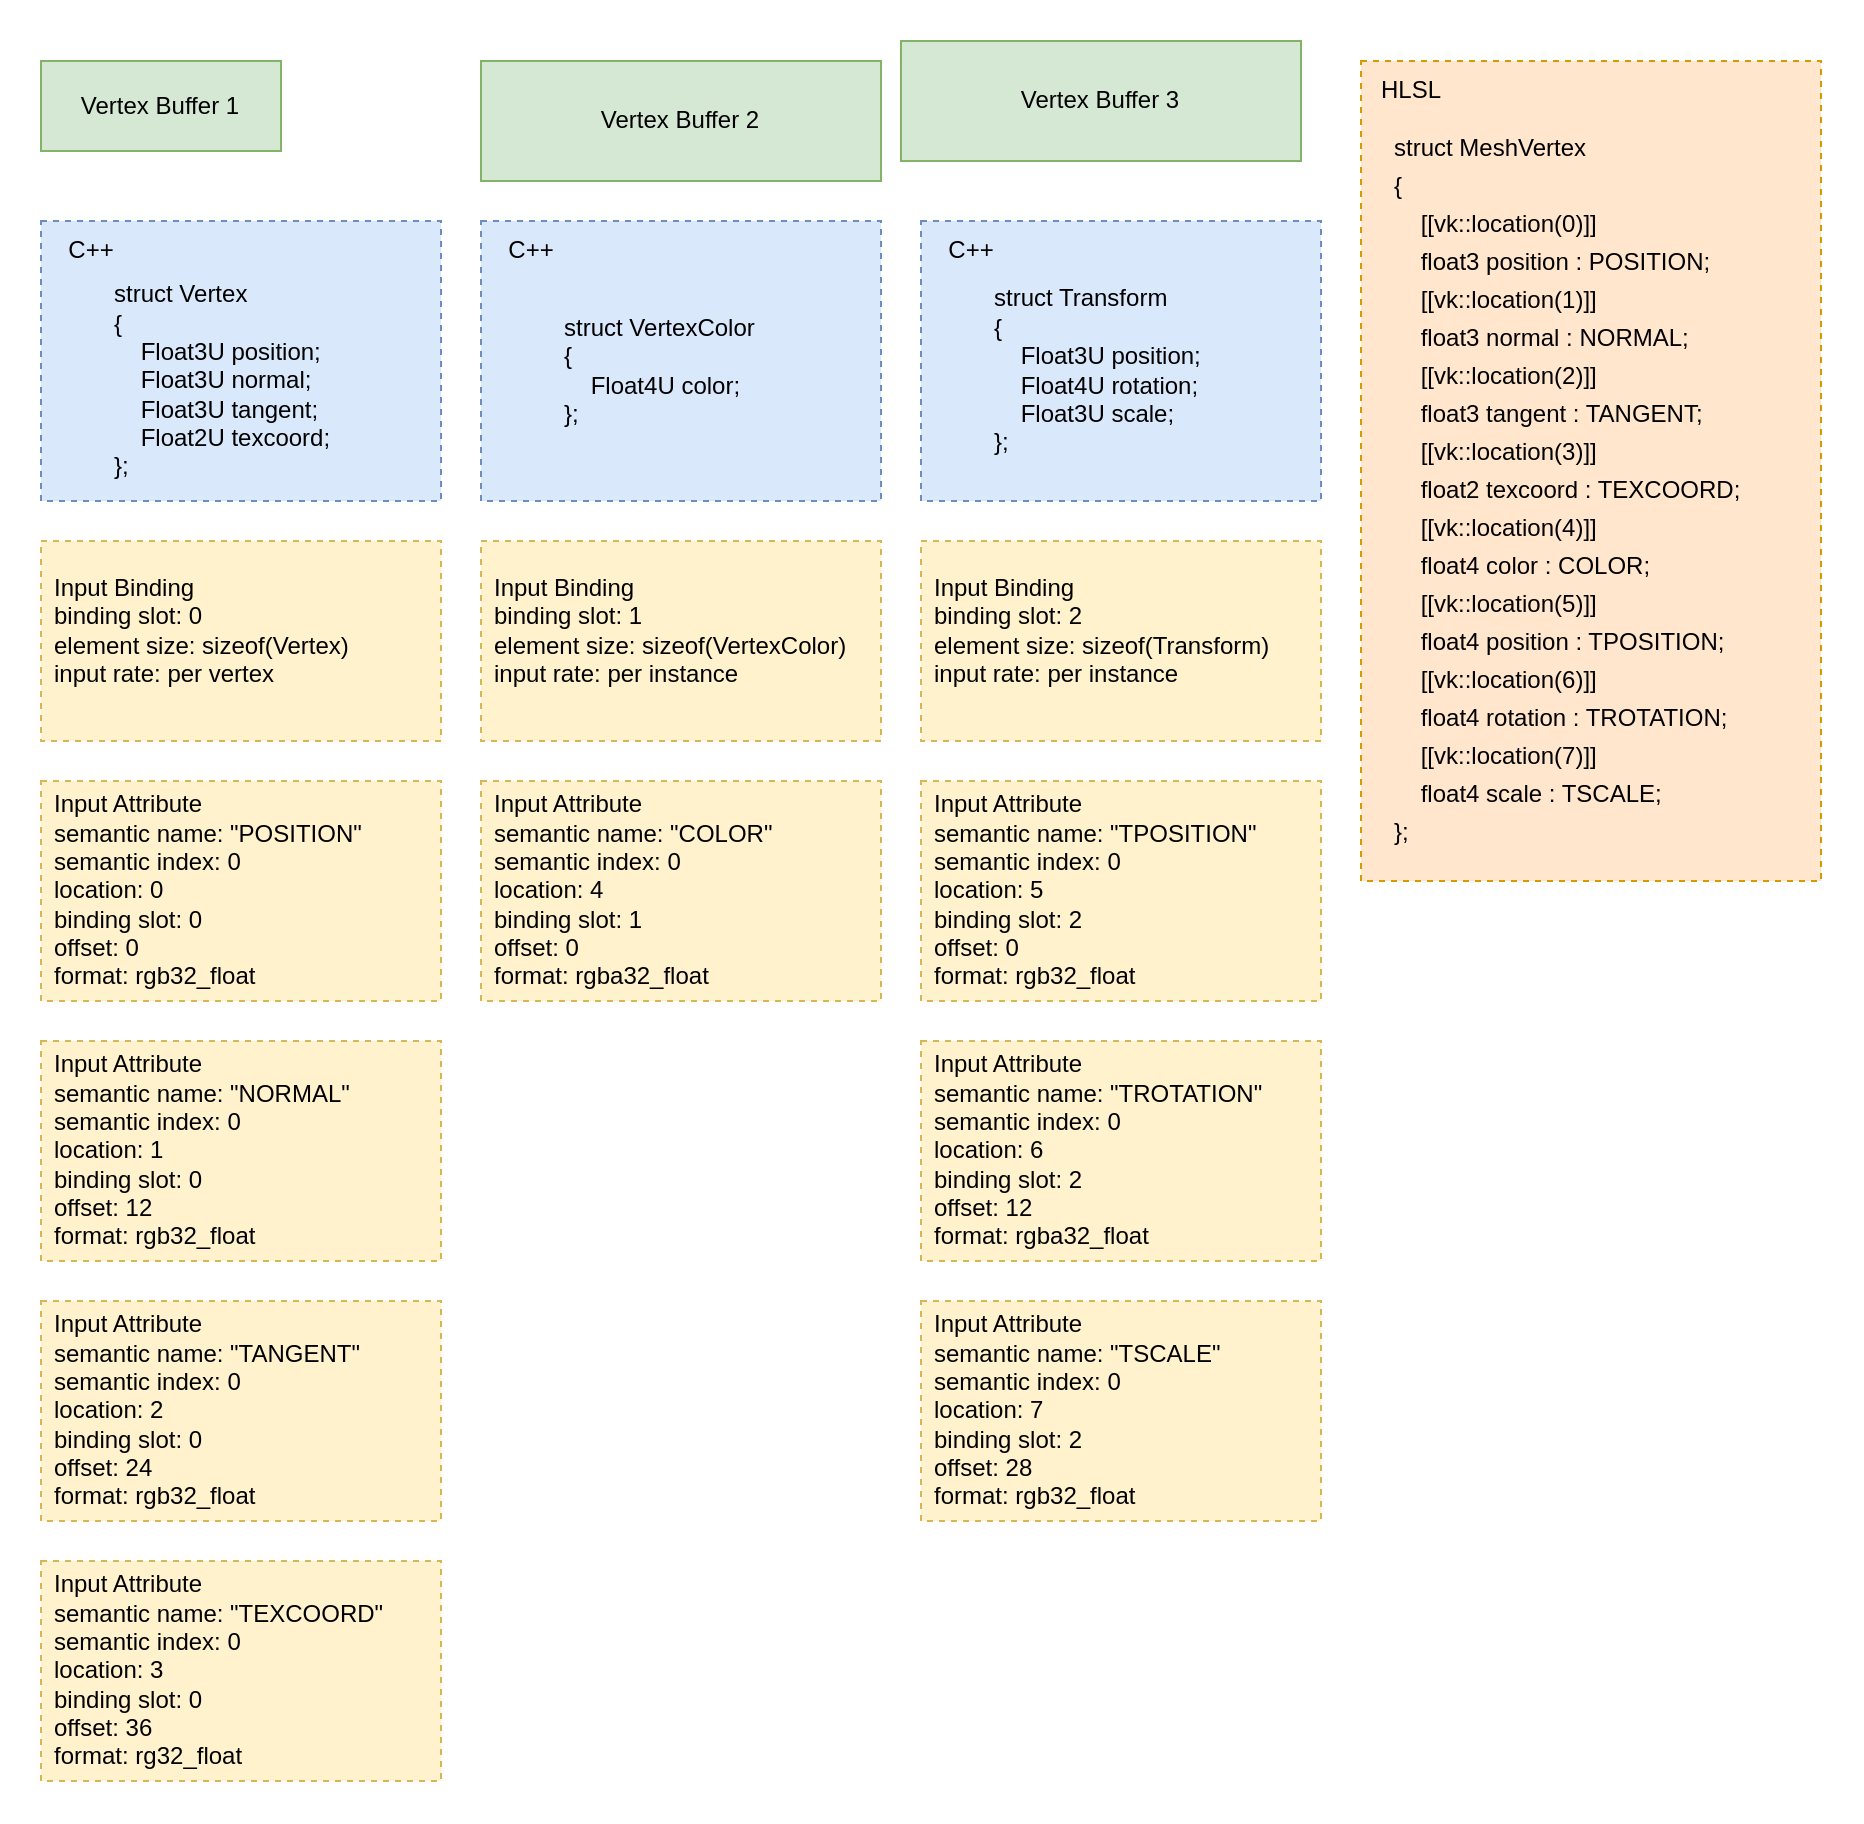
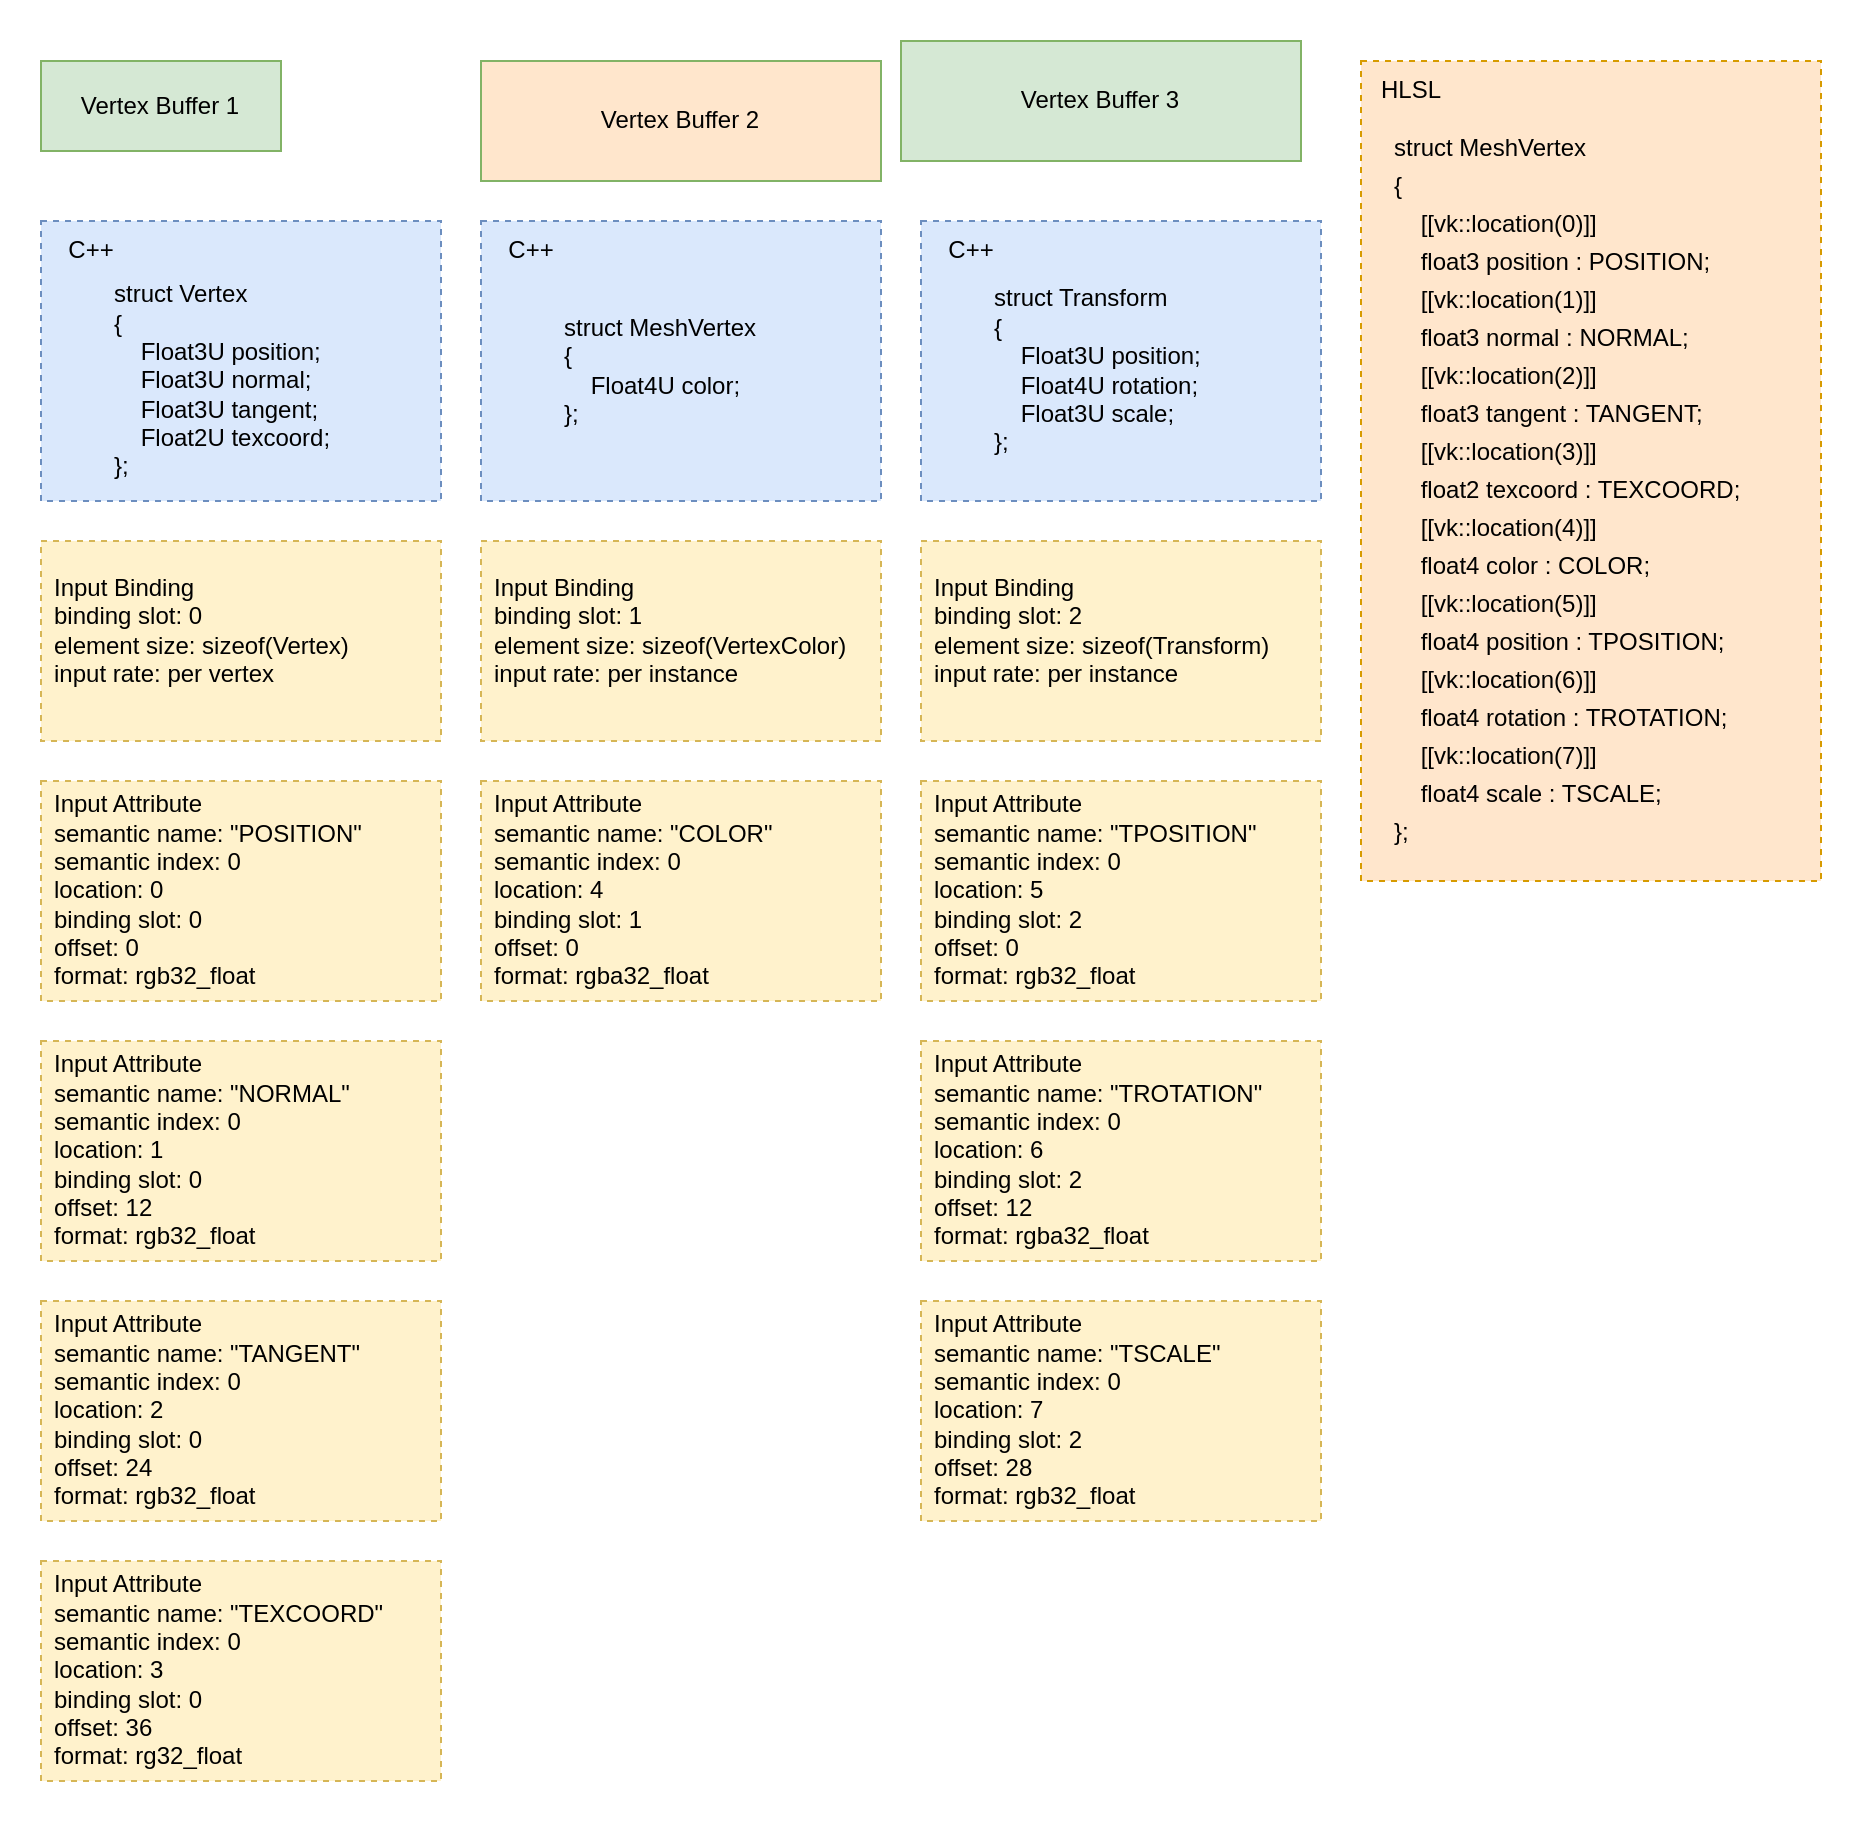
node "Vertex Buffer 2": fillcolor #d5e8d4 -> #ffe6cc
node "struct VertexColor { Float4U color; };": label "struct VertexColor { Float4U color; };" -> "struct MeshVertex { Float4U color; };"
